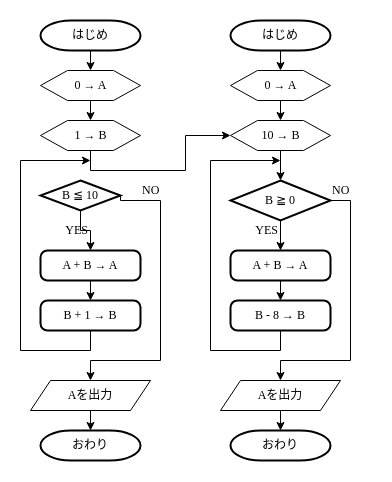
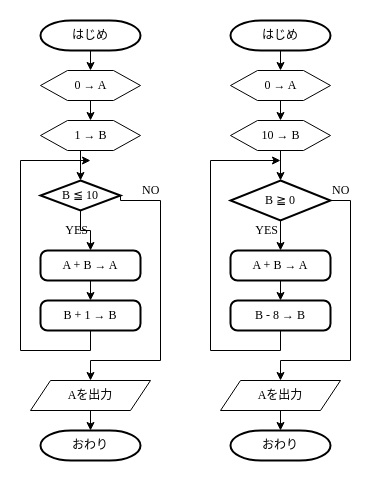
edge "1 → B" -> "10 → B": now "1 → B" -> "B ≦ 10"
